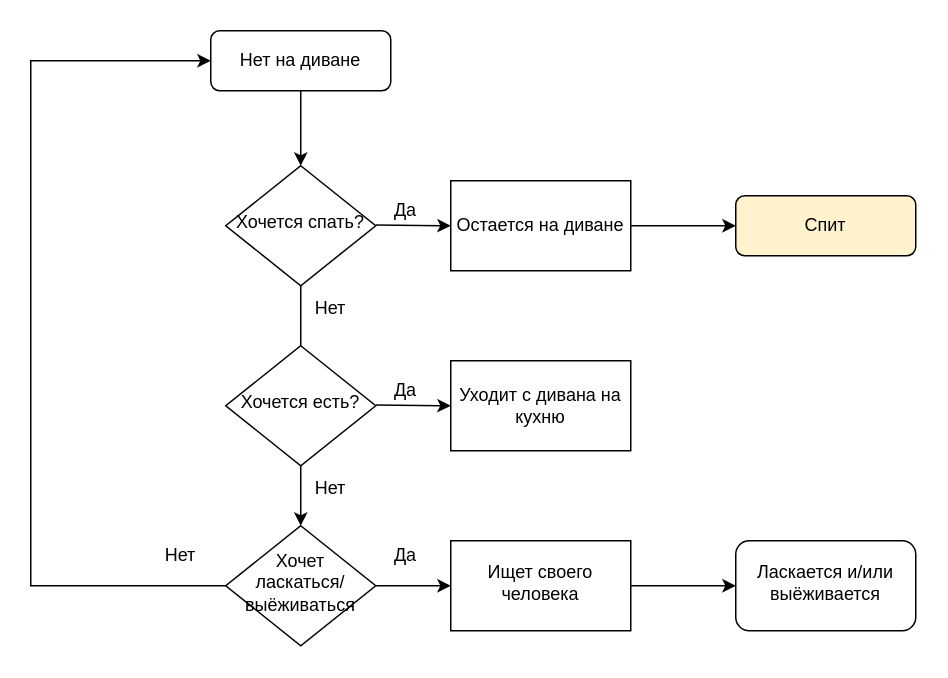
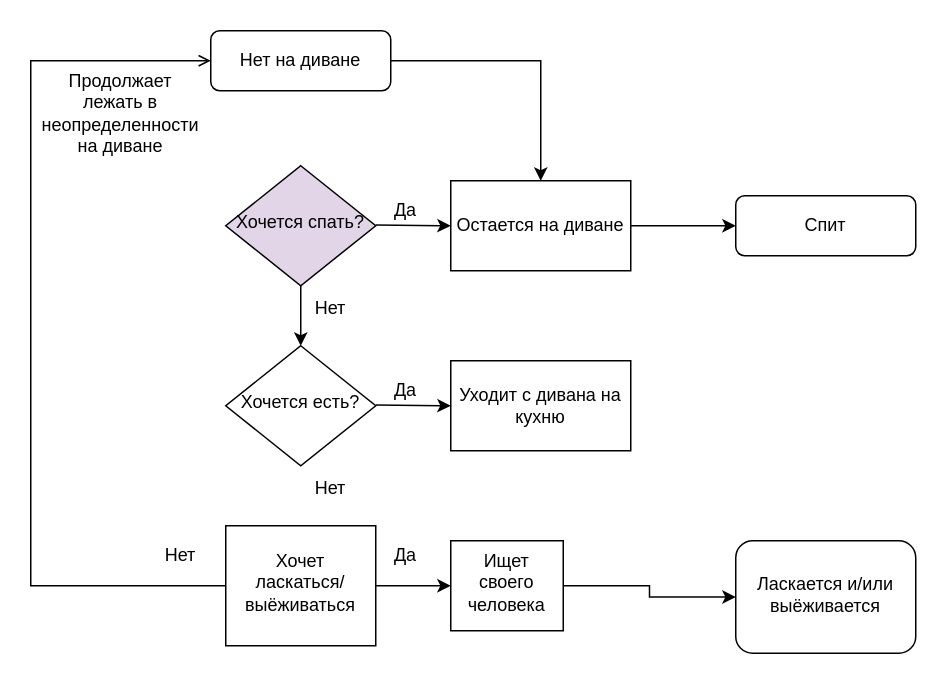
edge "Хочет ласкаться/выёживаться" -> "Нет на диване": arrowhead classic -> open
node "Продолжает лежать в неопределенности на диване": added
edge "Нет на диване" -> "Хочется спать?": now "Нет на диване" -> "Остается на диване"
node "Хочется спать?": fillcolor #ffffff -> #e1d5e7
node "Спит": fillcolor #fff2cc -> #ffffff
edge "Хочется спать?" -- "Хочется есть?": arrowhead none -> classic
edge "Хочется есть?" -> "Хочет ласкаться/выёживаться": removed
node "Хочет ласкаться/выёживаться": shape diamond -> rectangle
node "Ищет своего человека": size 180x90 -> 113x90
node "Ласкается и/или выёживается": size 180x90 -> 180x113
